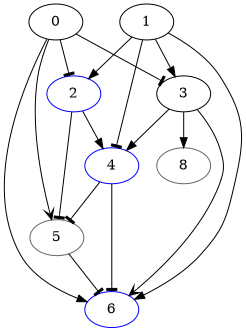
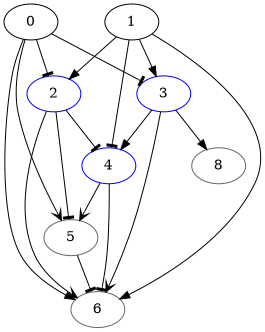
node "3": color black -> blue
edge "2" -> "4": arrowhead normal -> tee
edge "4" -> "5": arrowhead tee -> vee
edge "2" -> "6": added
node "6": color blue -> gray40
